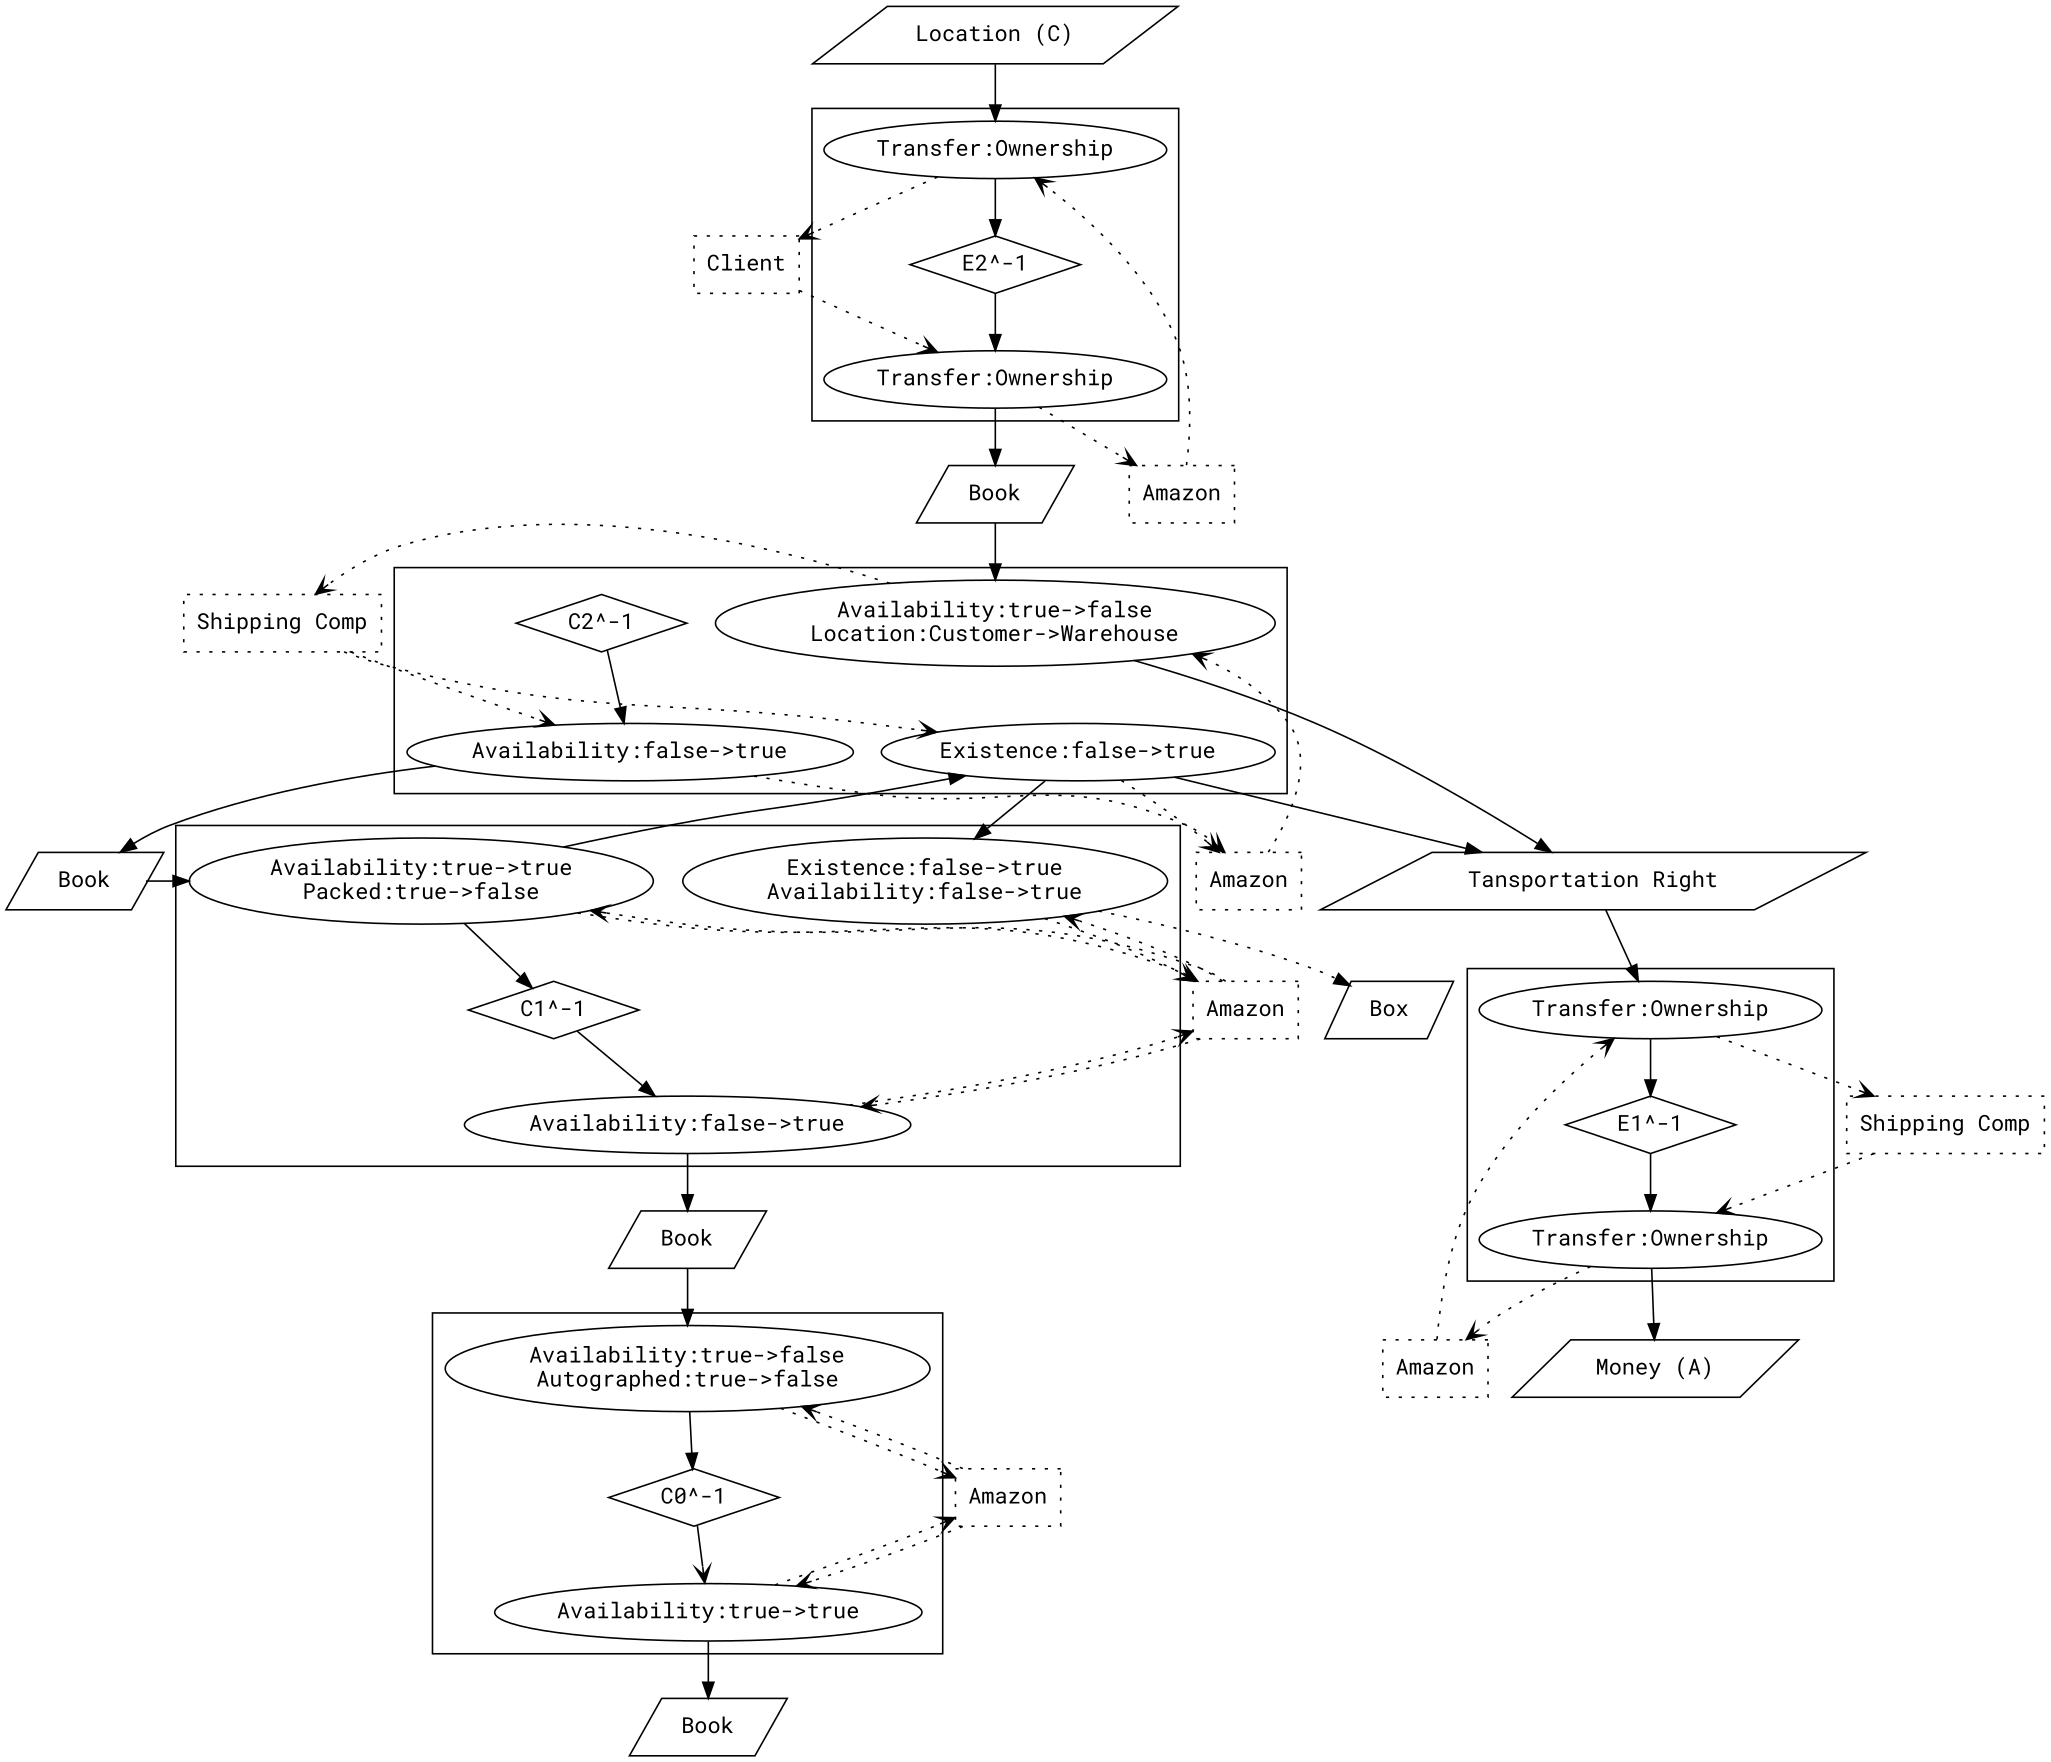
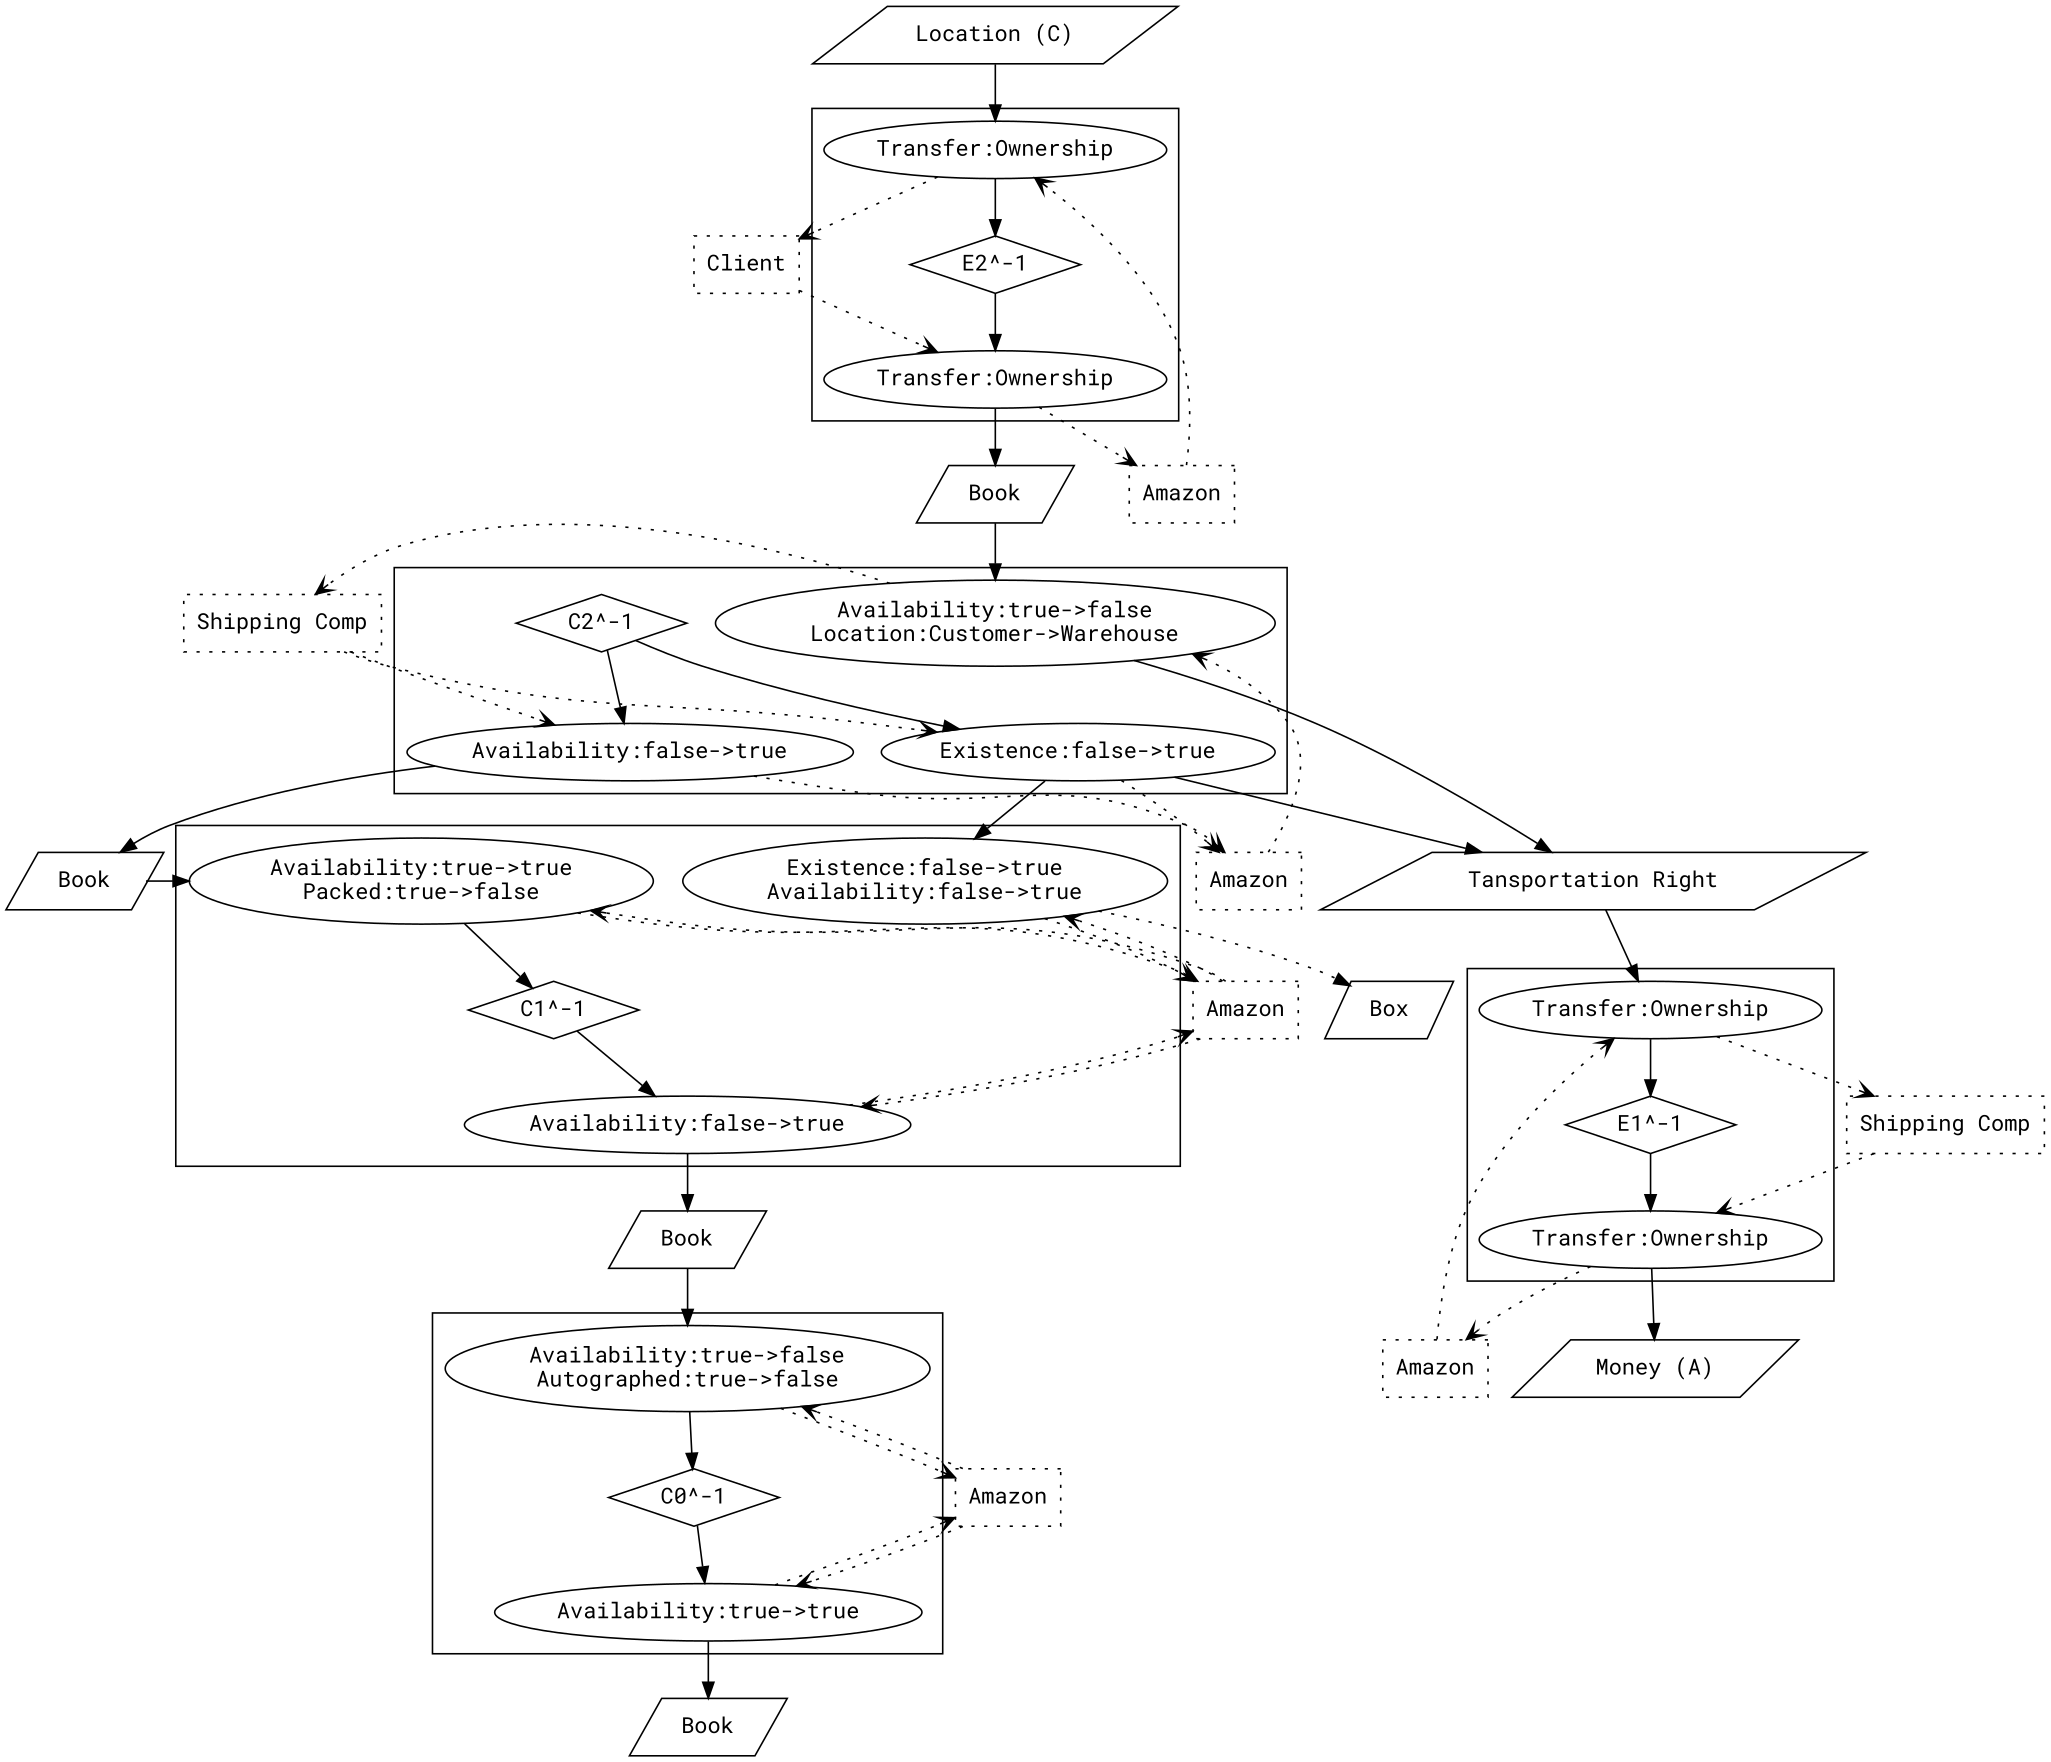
edge "Availability:true->true Packed:true->false" -> "Existence:false->true": now "C2^-1" -> "Existence:false->true"
edge "C0^-1" -> "Availability:true->true": arrowhead vee -> normal
